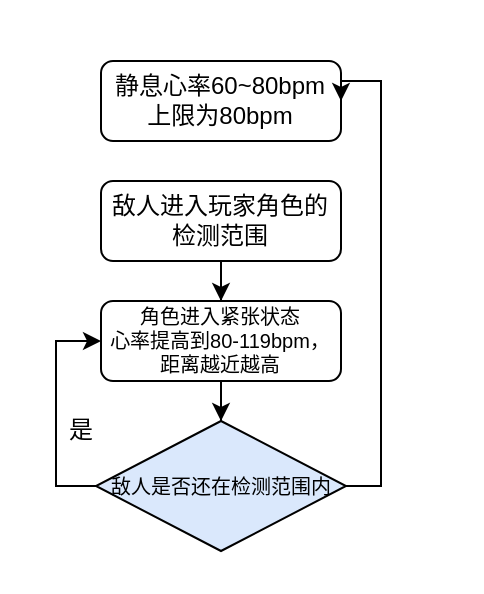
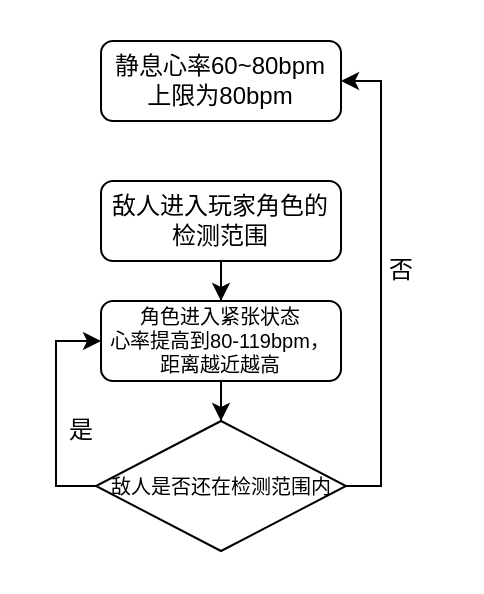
node "静息心率60~80bpm 上限为80bpm": moved (221, 101) -> (221, 81)
node "否": added
node "敌人是否还在检测范围内": fillcolor #dae8fc -> #ffffff
